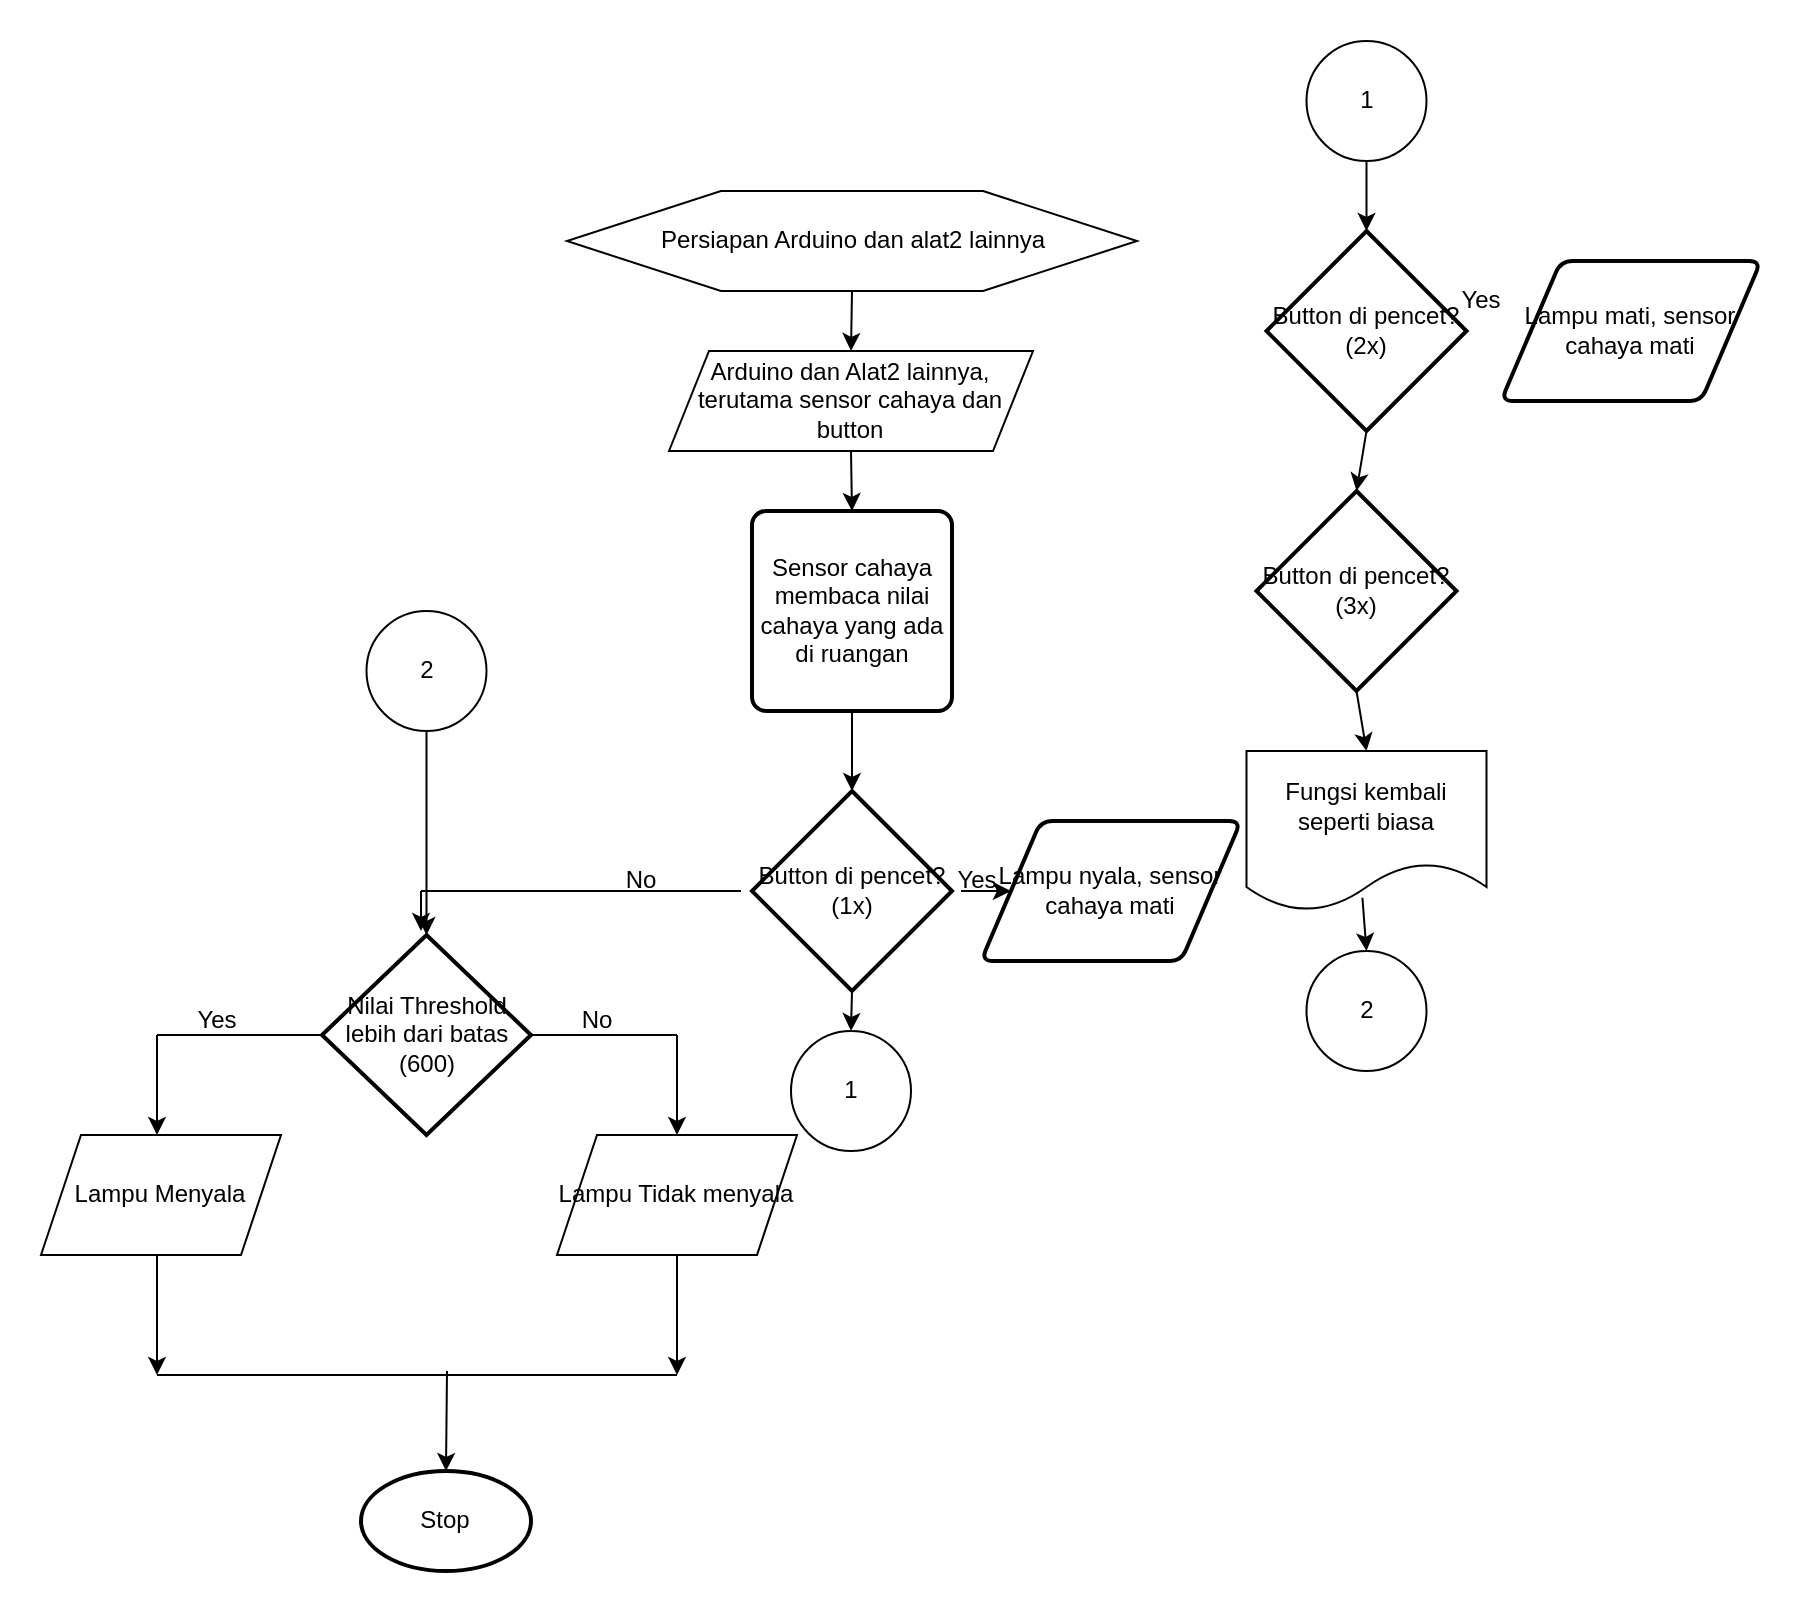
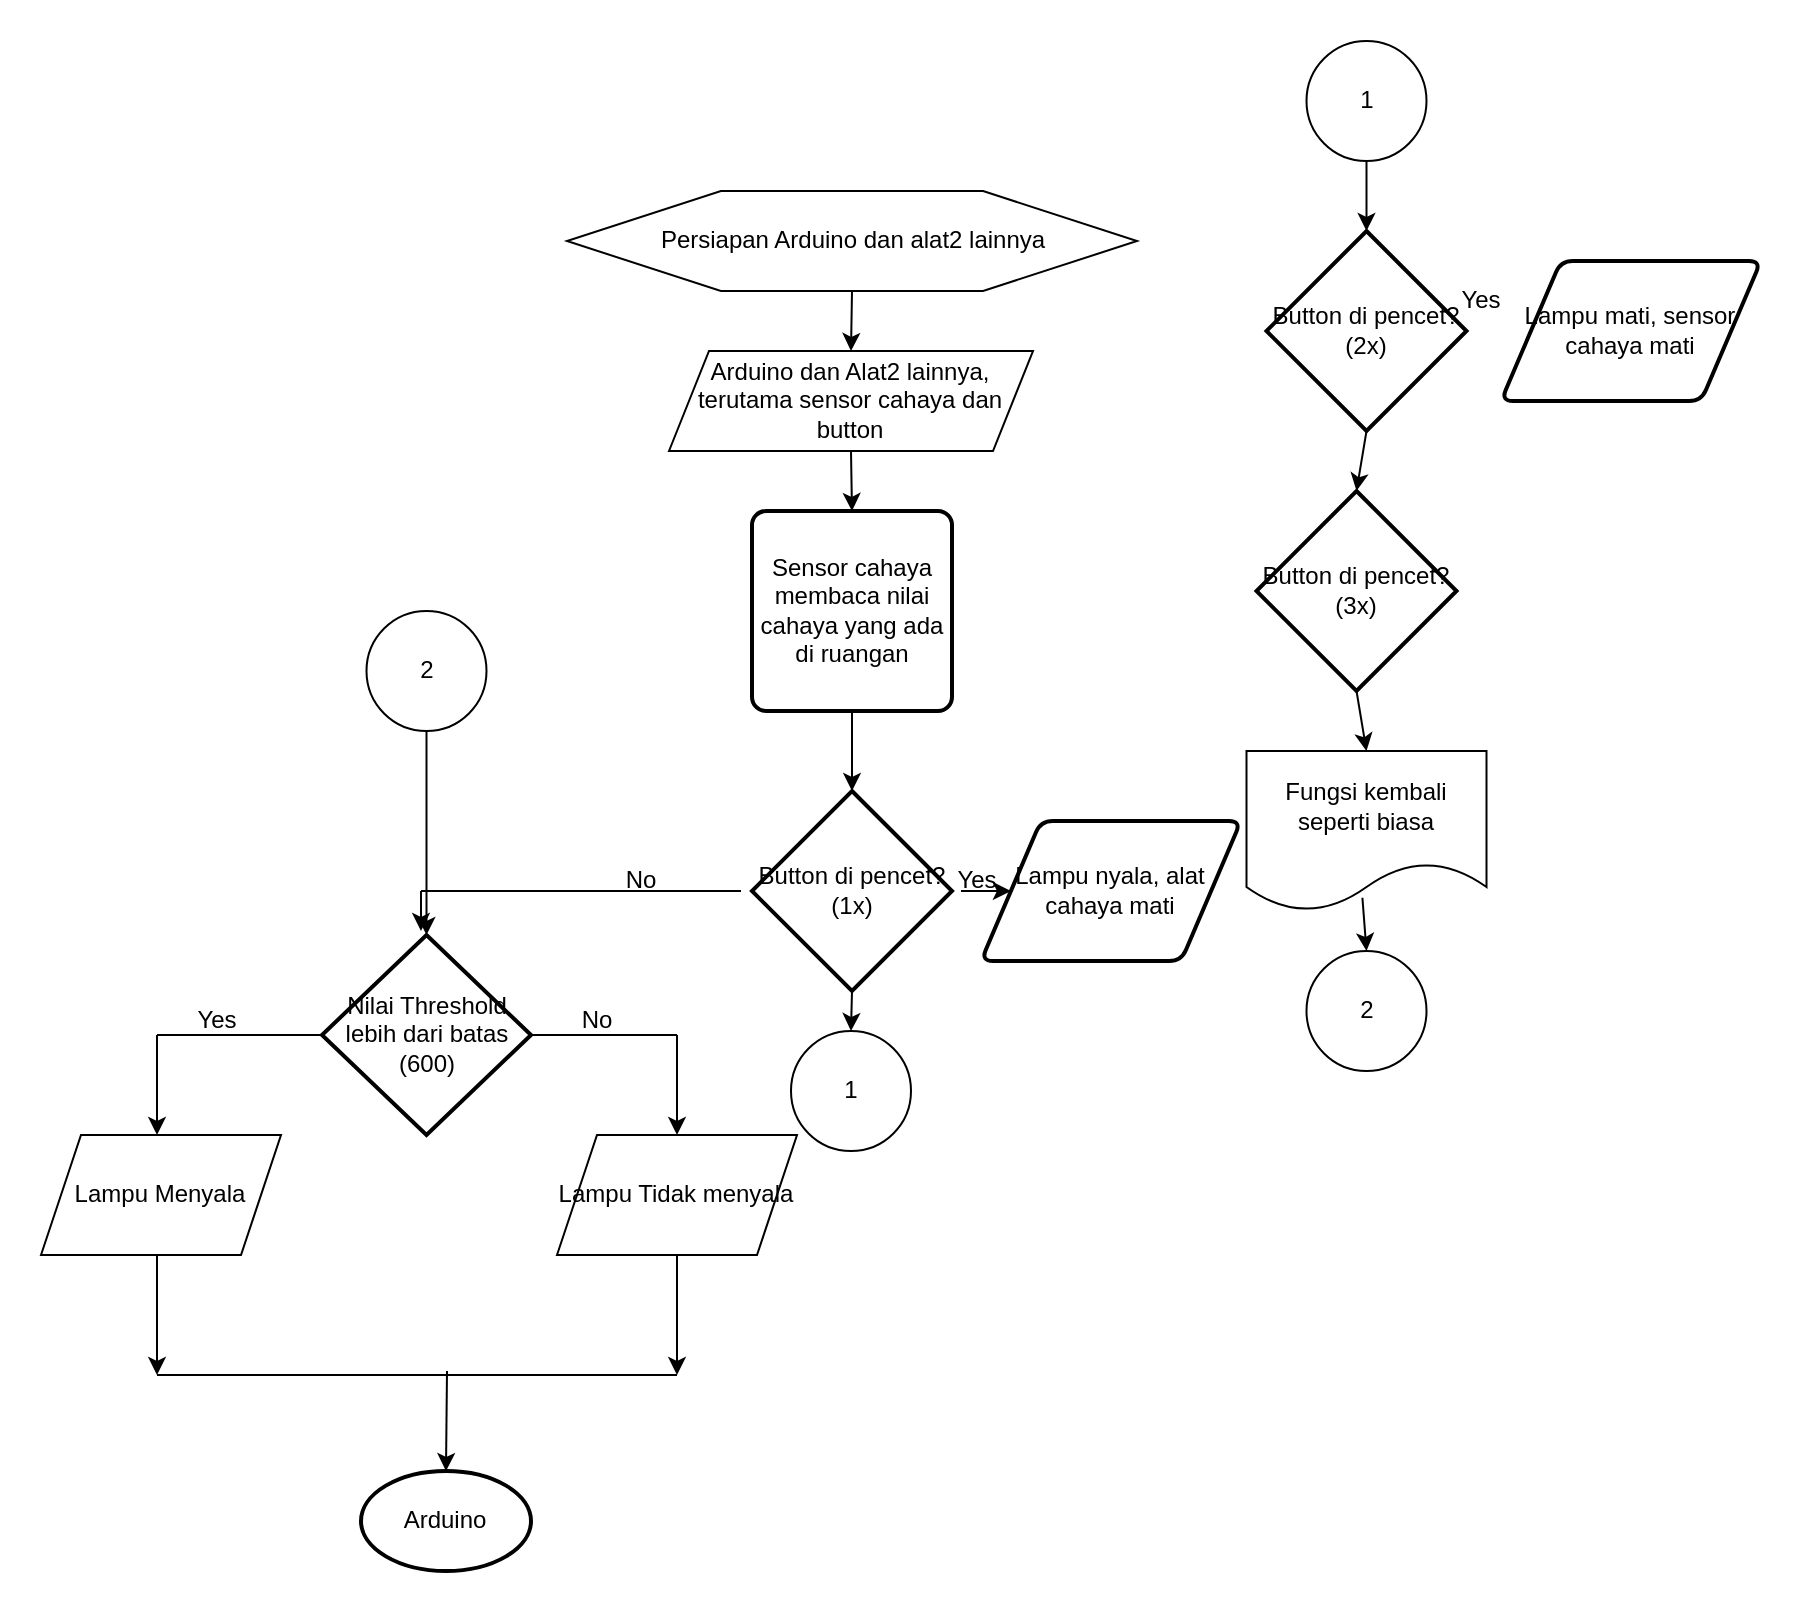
node "Lampu nyala, sensor cahaya mati": label "Lampu nyala, sensor cahaya mati" -> "Lampu nyala, alat cahaya mati"
node "Stop": label "Stop" -> "Arduino"
